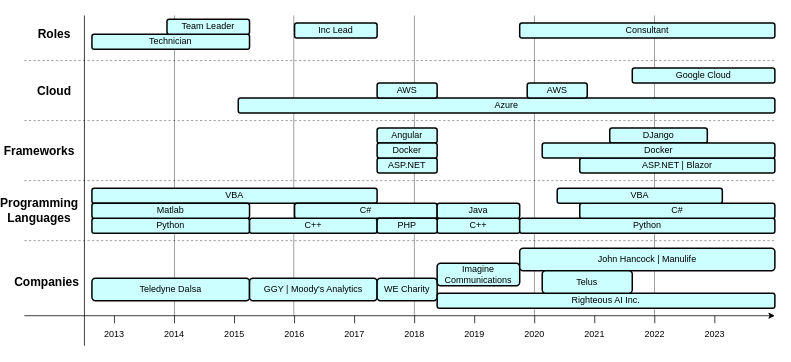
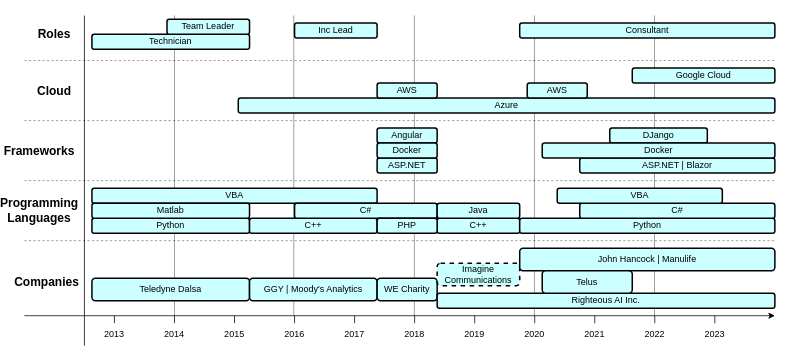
node "Imagine Communications": style solid -> dashed
